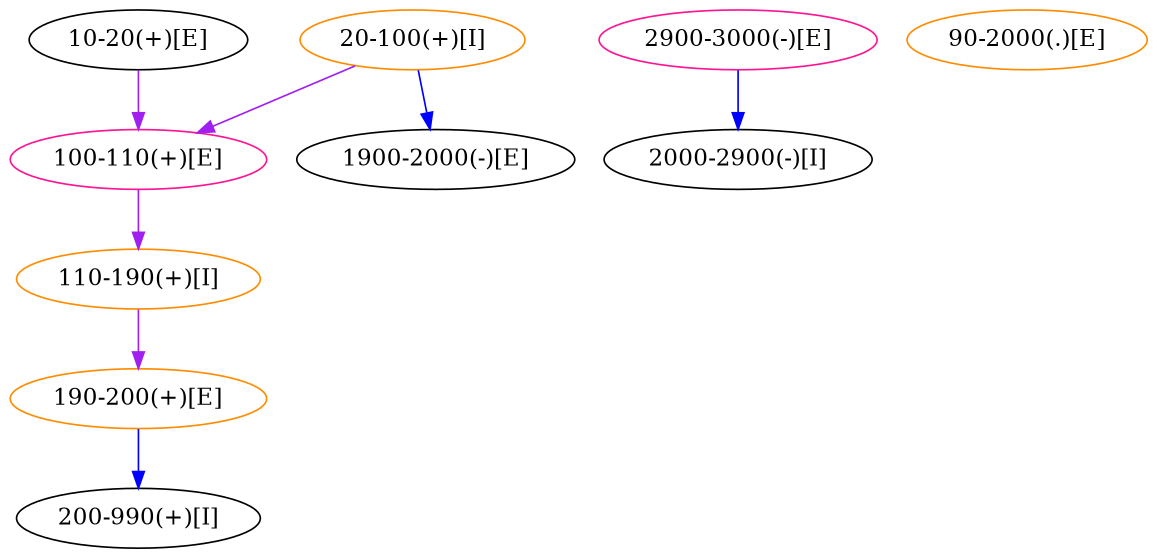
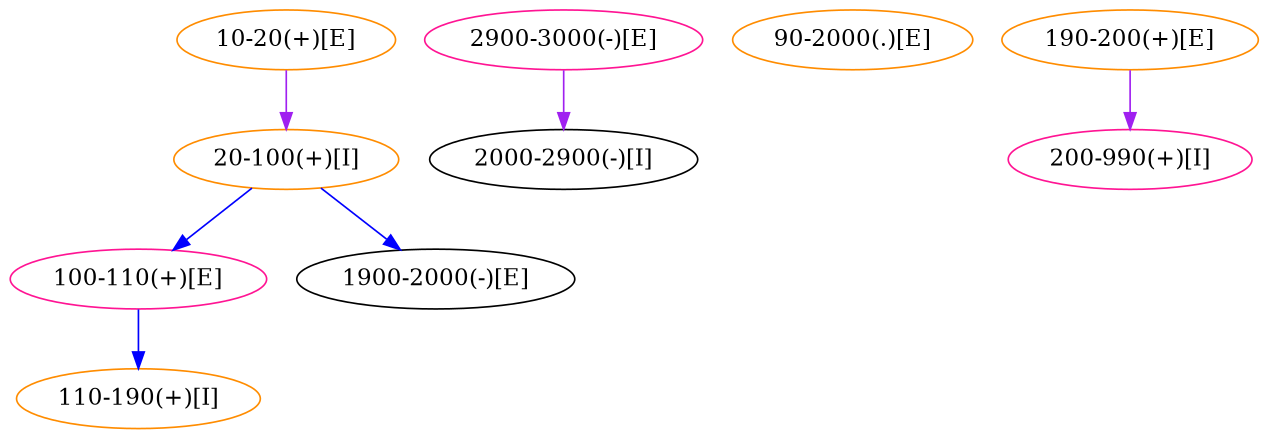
node "10-20(+)[E]": color black -> darkorange
edge "10-20(+)[E]" -> "100-110(+)[E]": now "10-20(+)[E]" -> "20-100(+)[I]"
edge "2900-3000(-)[E]" -> "2000-2900(-)[I]": color blue -> purple
edge "20-100(+)[I]" -> "100-110(+)[E]": color purple -> blue
edge "100-110(+)[E]" -> "110-190(+)[I]": color purple -> blue
edge "110-190(+)[I]" -> "190-200(+)[E]": removed
edge "190-200(+)[E]" -> "200-990(+)[I]": color blue -> purple
node "200-990(+)[I]": color black -> deeppink
